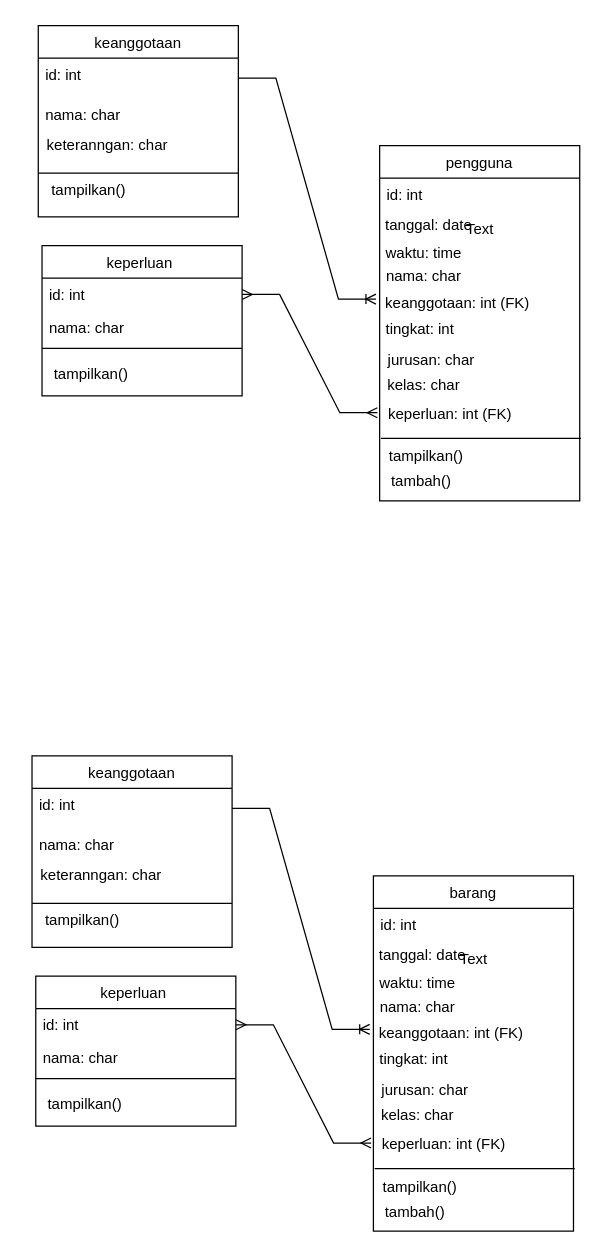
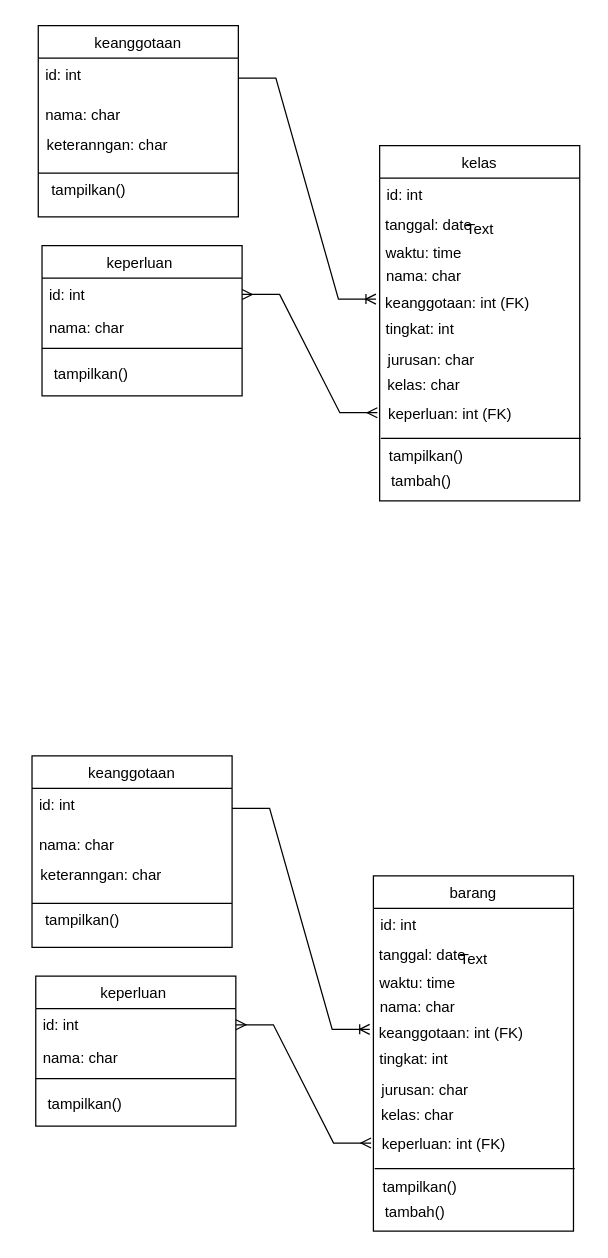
node "pengguna": label "pengguna" -> "kelas"
